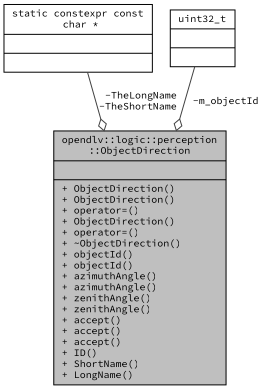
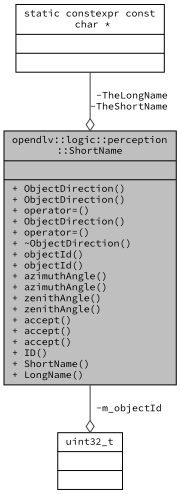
edge "uint32_t" -> "opendlv::logic::perception": reversed
node "opendlv::logic::perception": text "::ObjectDirection" -> "::ShortName"
